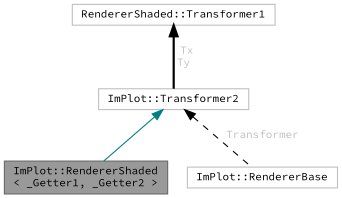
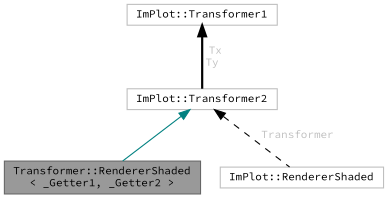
node "RendererShaded::Transformer1": label "RendererShaded::Transformer1" -> "ImPlot::Transformer1"
node "ImPlot::RendererShaded < _Getter1, _Getter2 >": label "ImPlot::RendererShaded < _Getter1, _Getter2 >" -> "Transformer::RendererShaded < _Getter1, _Getter2 >"
node "ImPlot::RendererBase": label "ImPlot::RendererBase" -> "ImPlot::RendererShaded"
